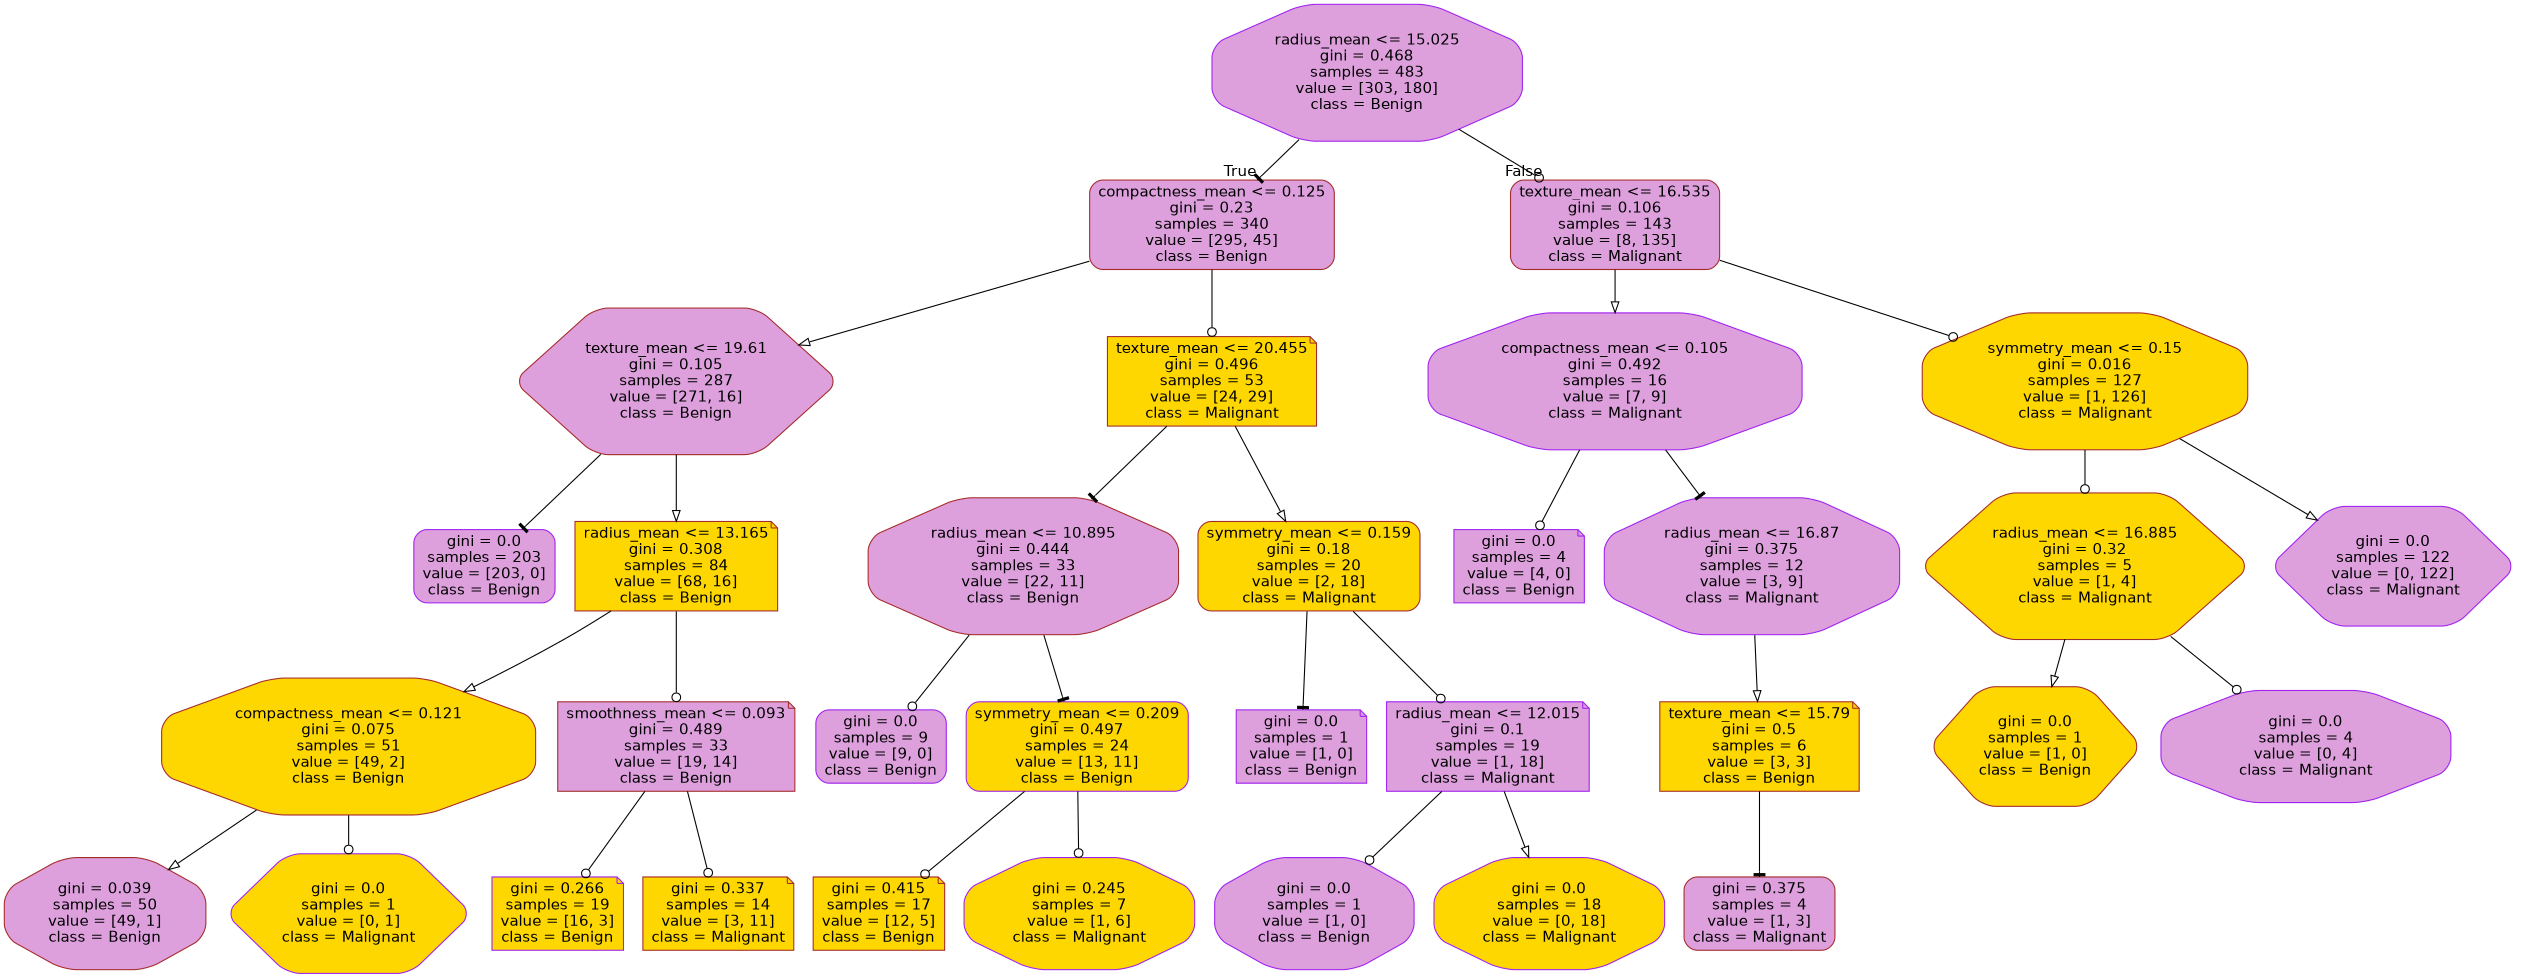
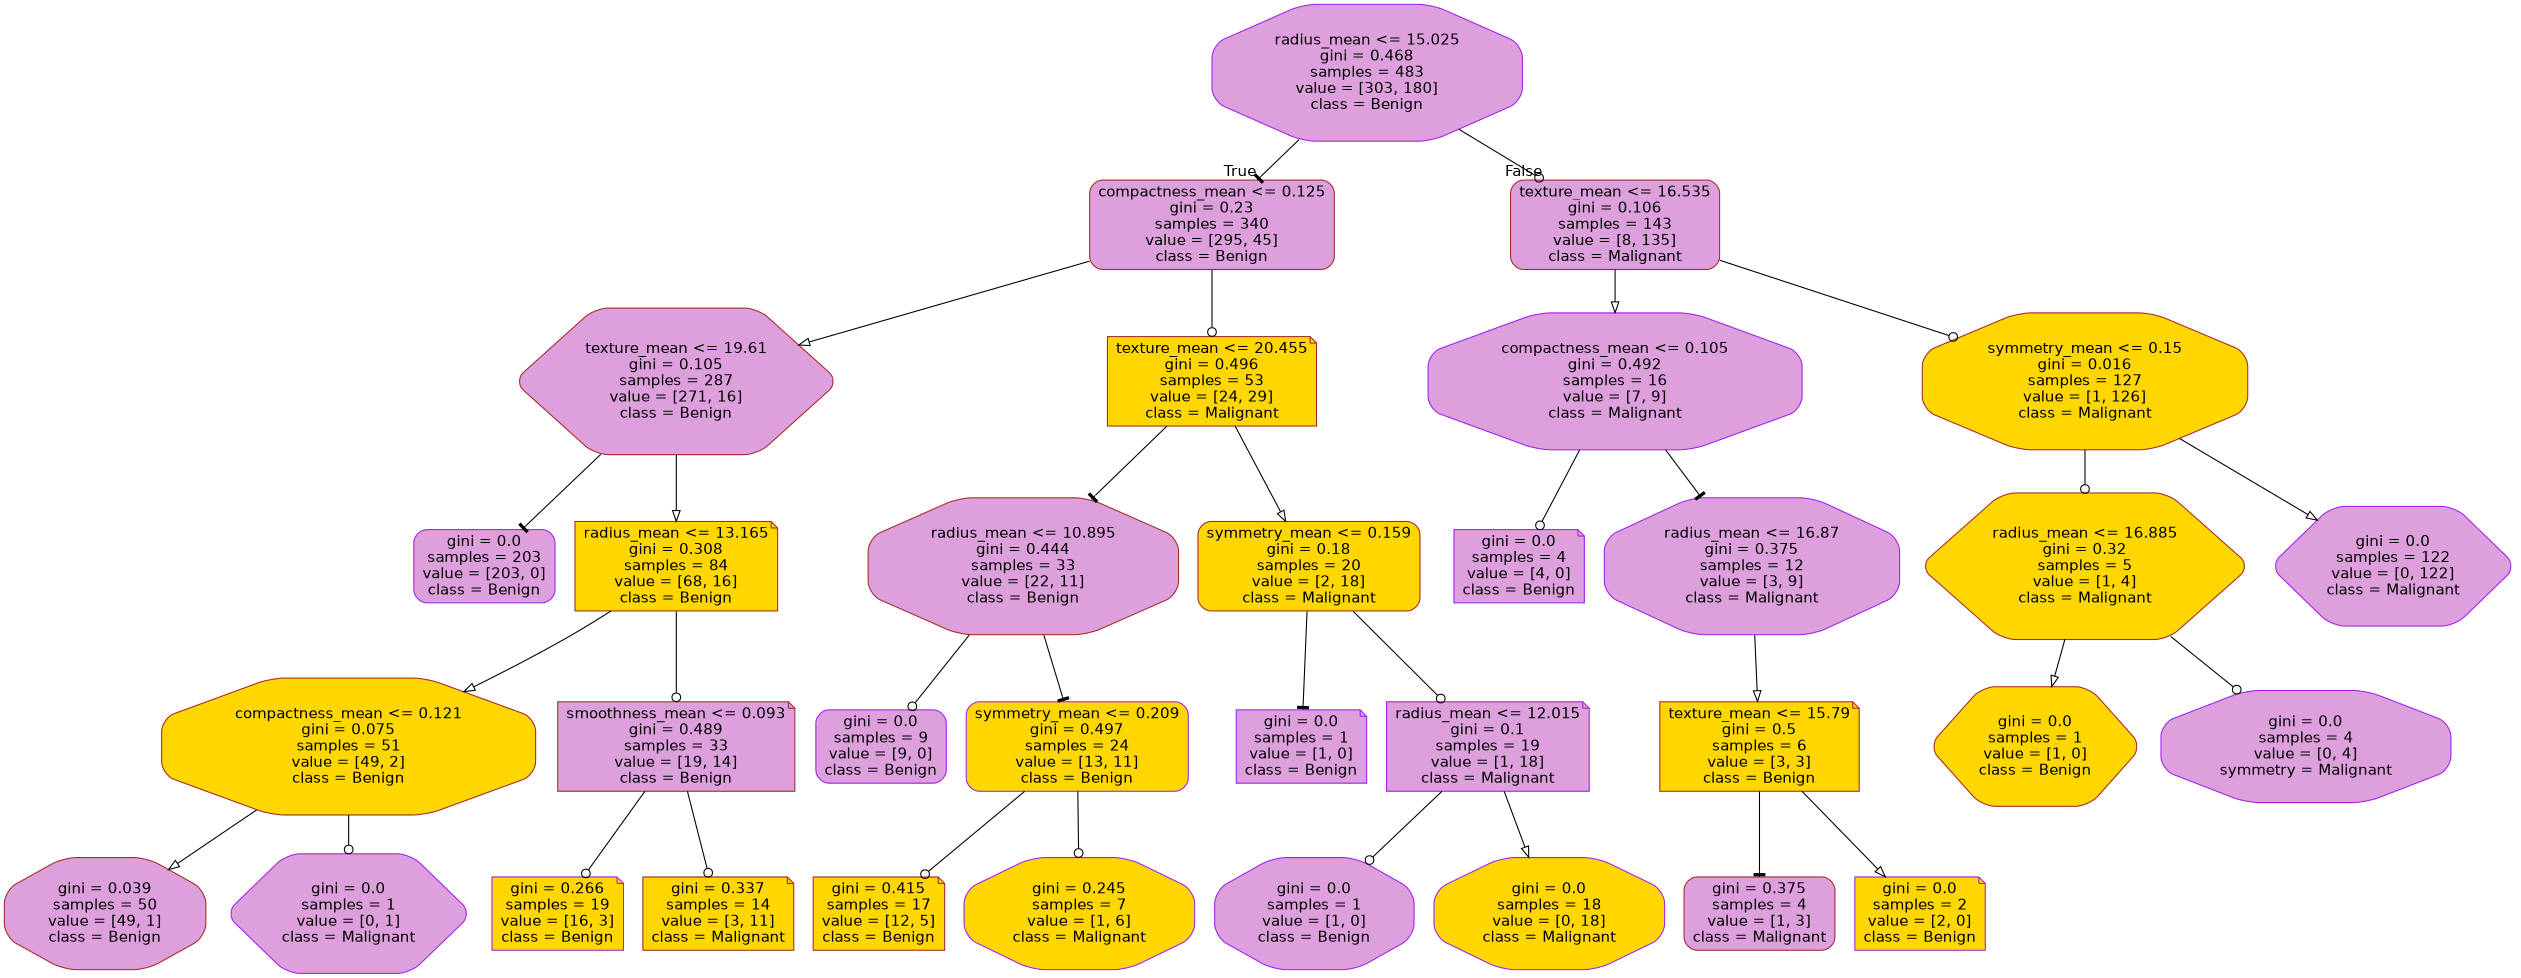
node "gini = 0.0 samples = 4 value = [0, 4] class = Malignant": label "gini = 0.0 samples = 4 value = [0, 4] class = Malignant" -> "gini = 0.0 samples = 4 value = [0, 4] symmetry = Malignant"
node "gini = 0.0 samples = 1 value = [0, 1] class = Malignant": fillcolor gold -> plum
node "gini = 0.0 samples = 2 value = [2, 0] class = Benign": added
